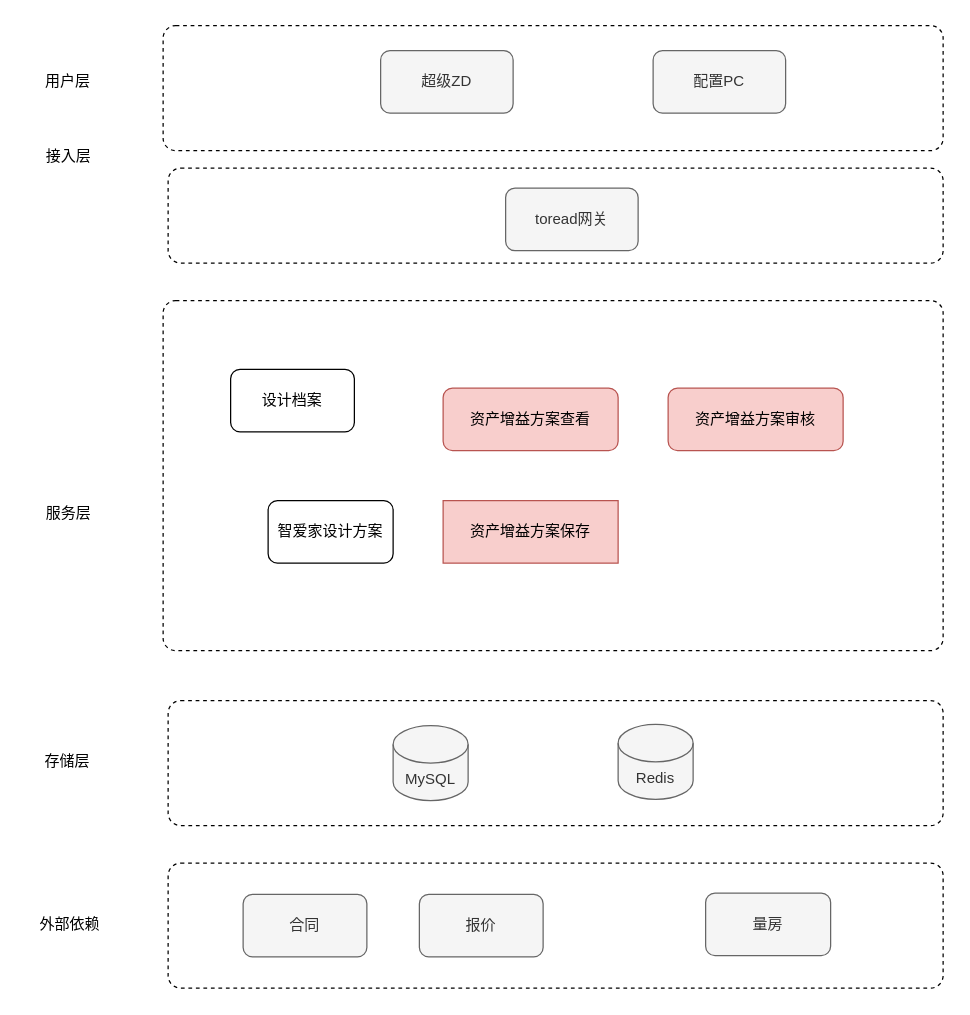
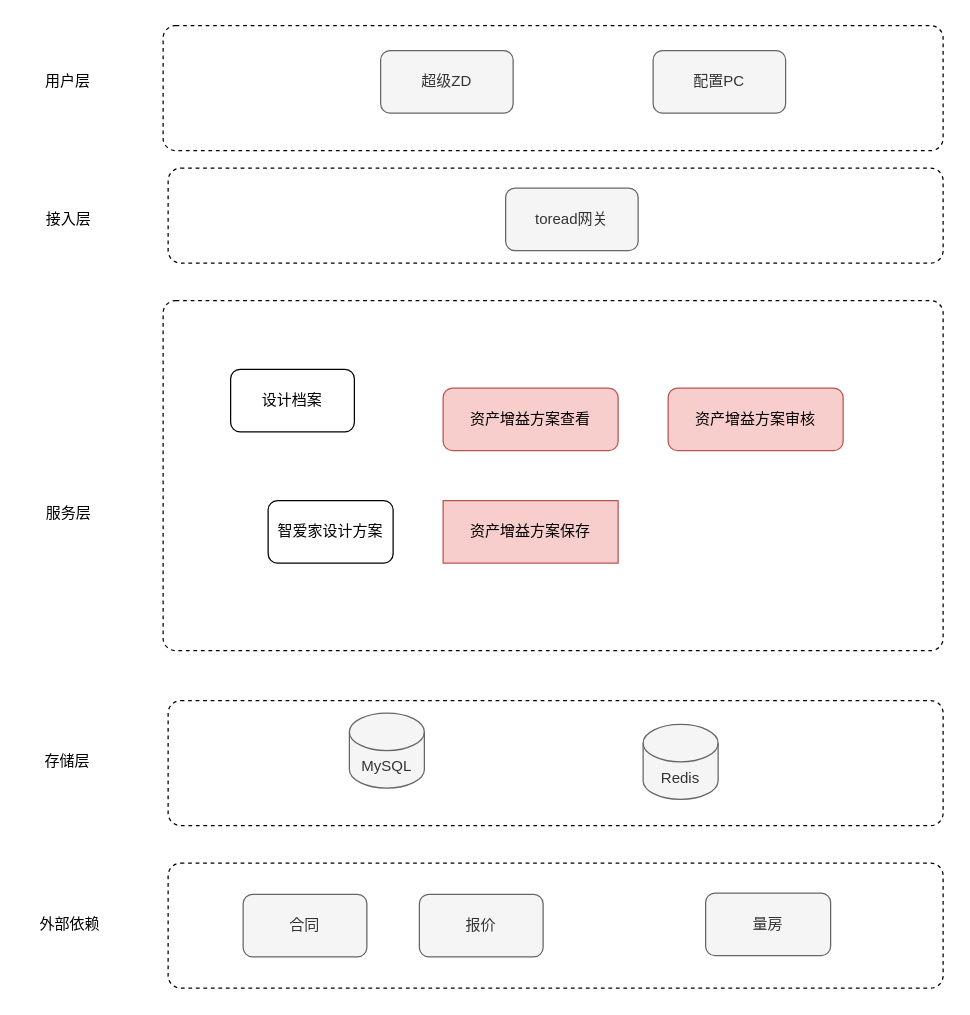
node "接入层": moved (68, 157) -> (68, 219)
node "Redis": moved (656, 762) -> (681, 762)
node "MySQL": moved (431, 763) -> (387, 751)
